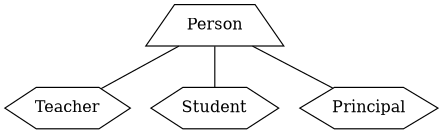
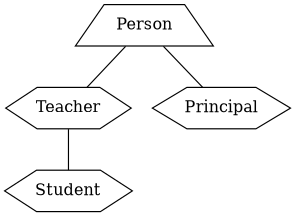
edge "Person" -- "Student": now "Teacher" -- "Student"
